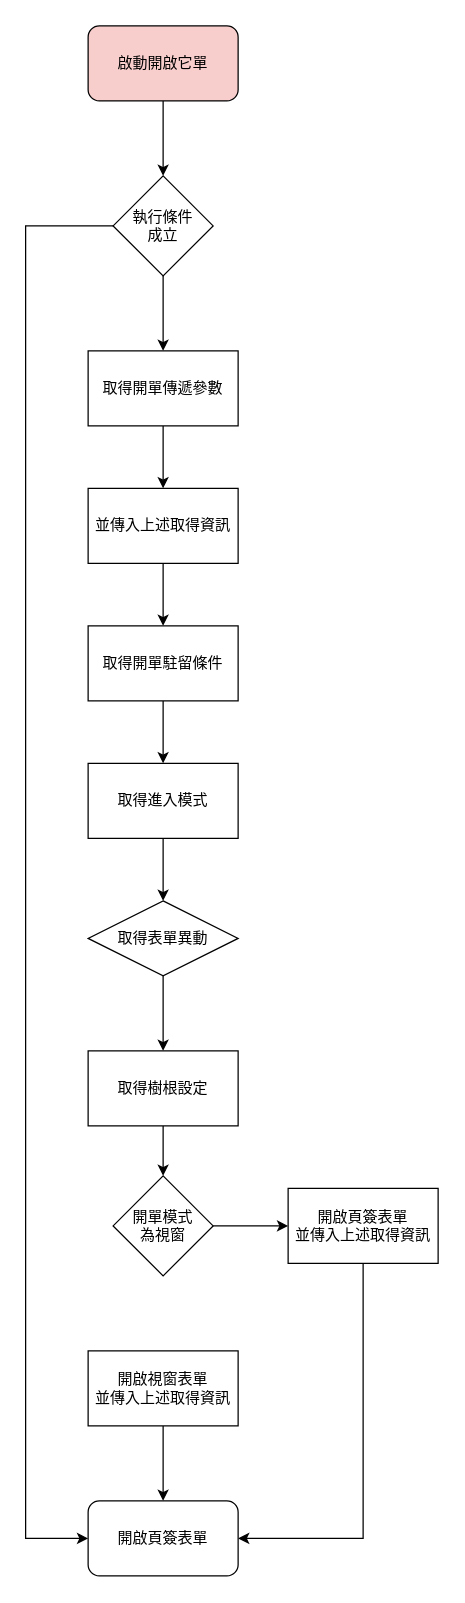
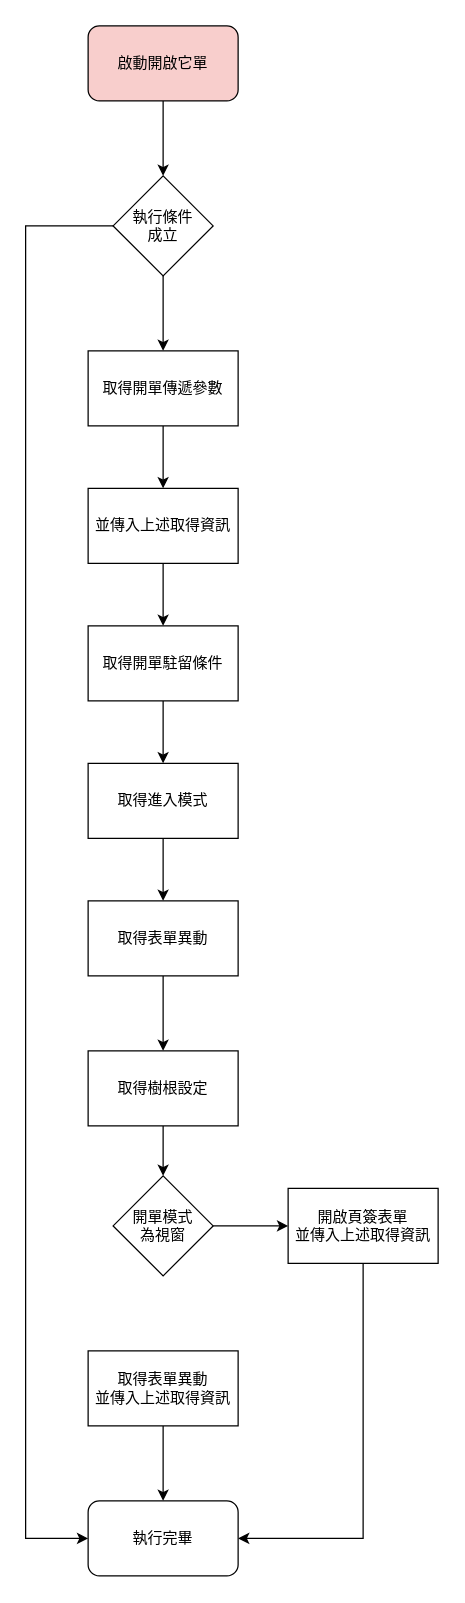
node "取得表單異動": shape diamond -> rectangle
node "開啟視窗表單 並傳入上述取得資訊": label "開啟視窗表單 並傳入上述取得資訊" -> "取得表單異動 並傳入上述取得資訊"
node "開啟頁簽表單": label "開啟頁簽表單" -> "執行完畢"
